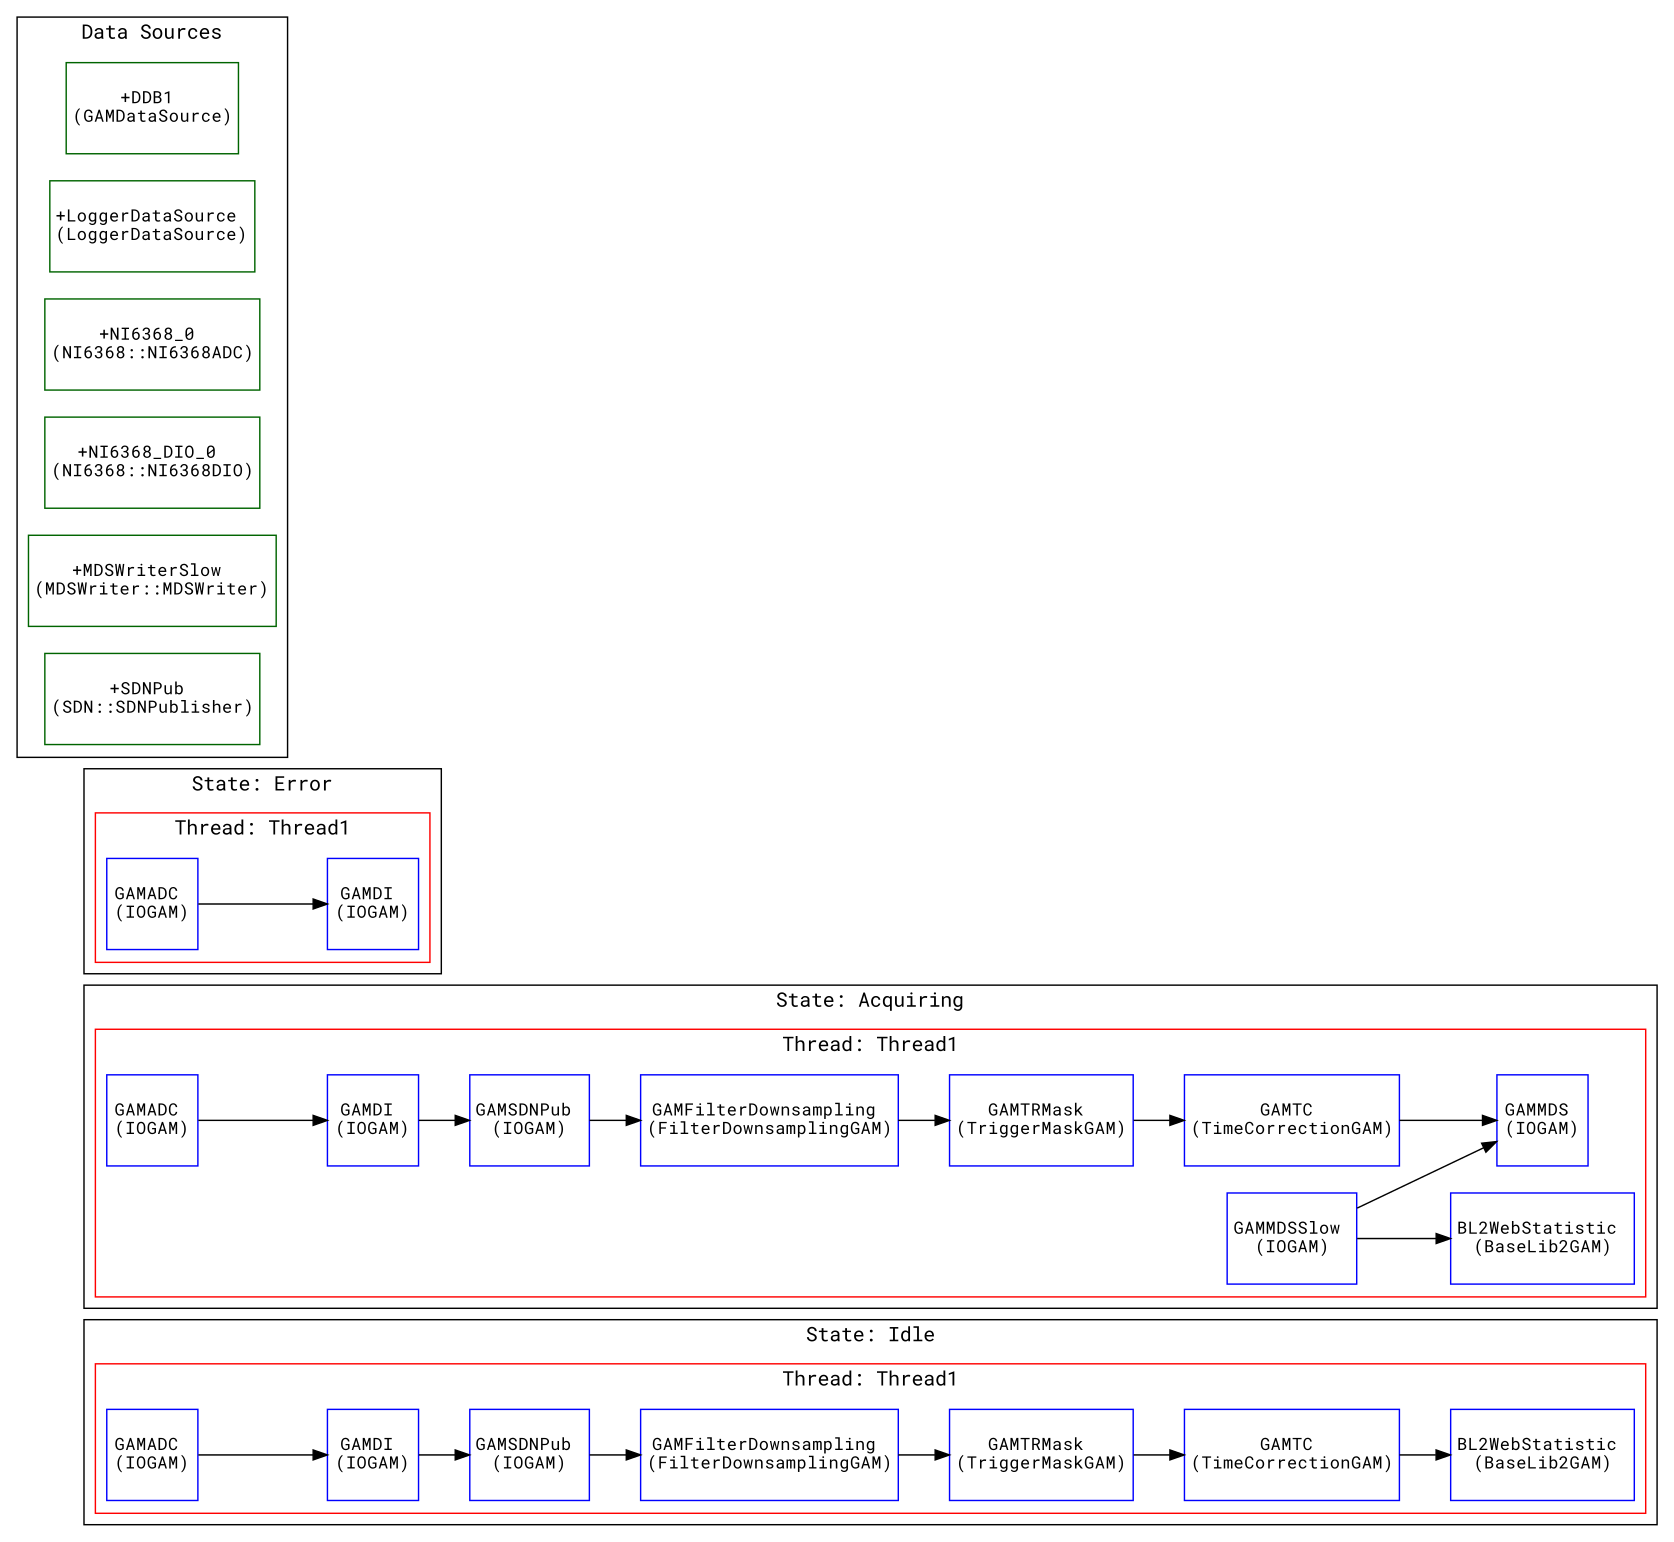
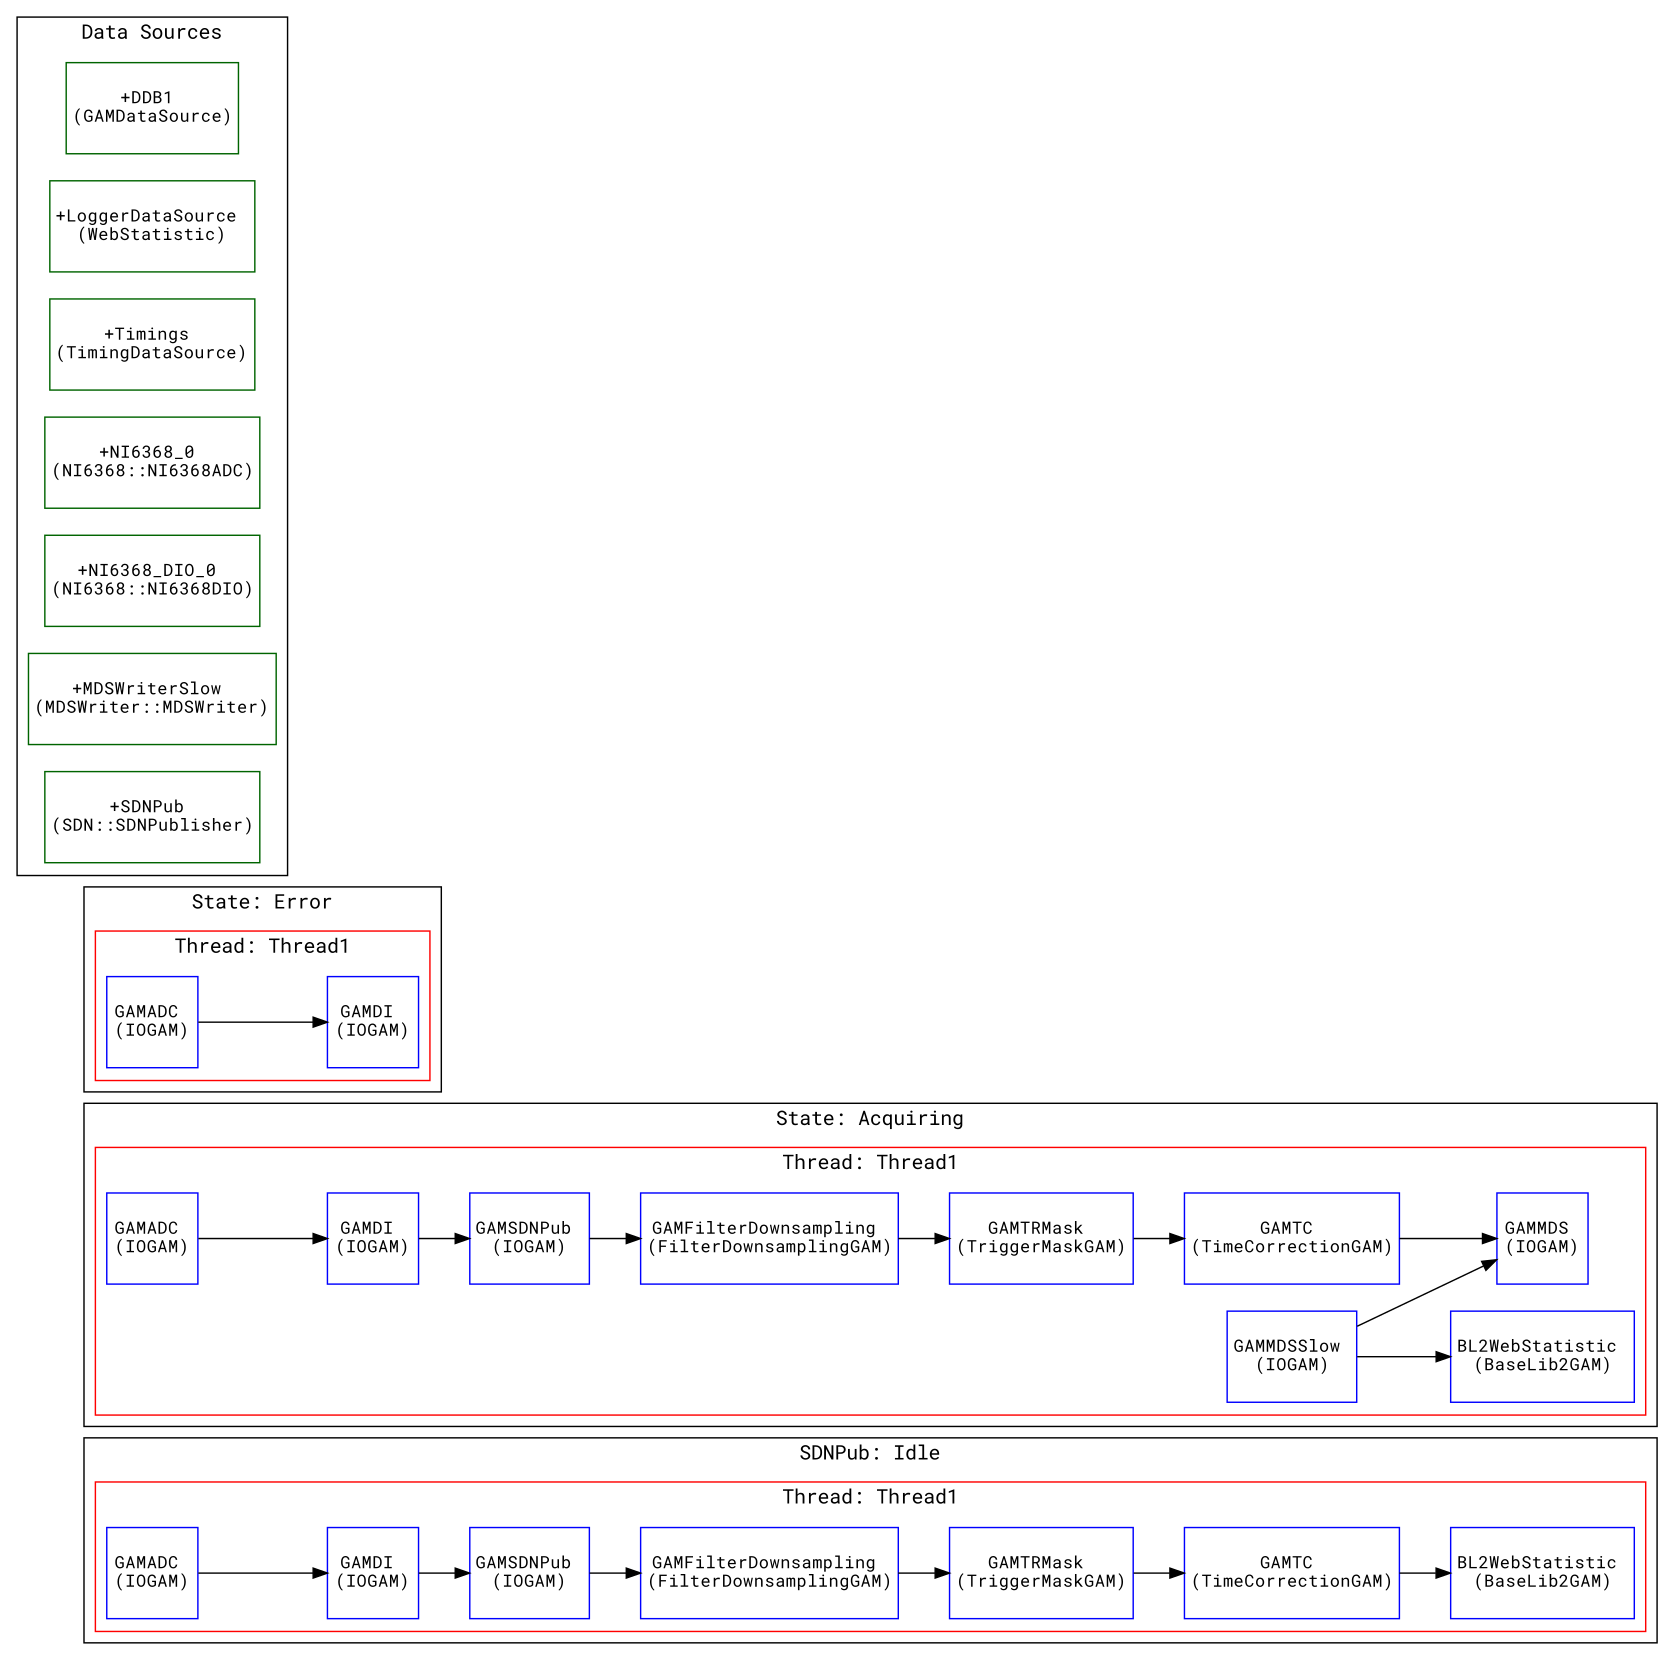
node "+LoggerDataSource": text "(LoggerDataSource)" -> "(WebStatistic)"
node "+Timings": added
cluster "State: Idle": label "State: Idle" -> "SDNPub: Idle"
